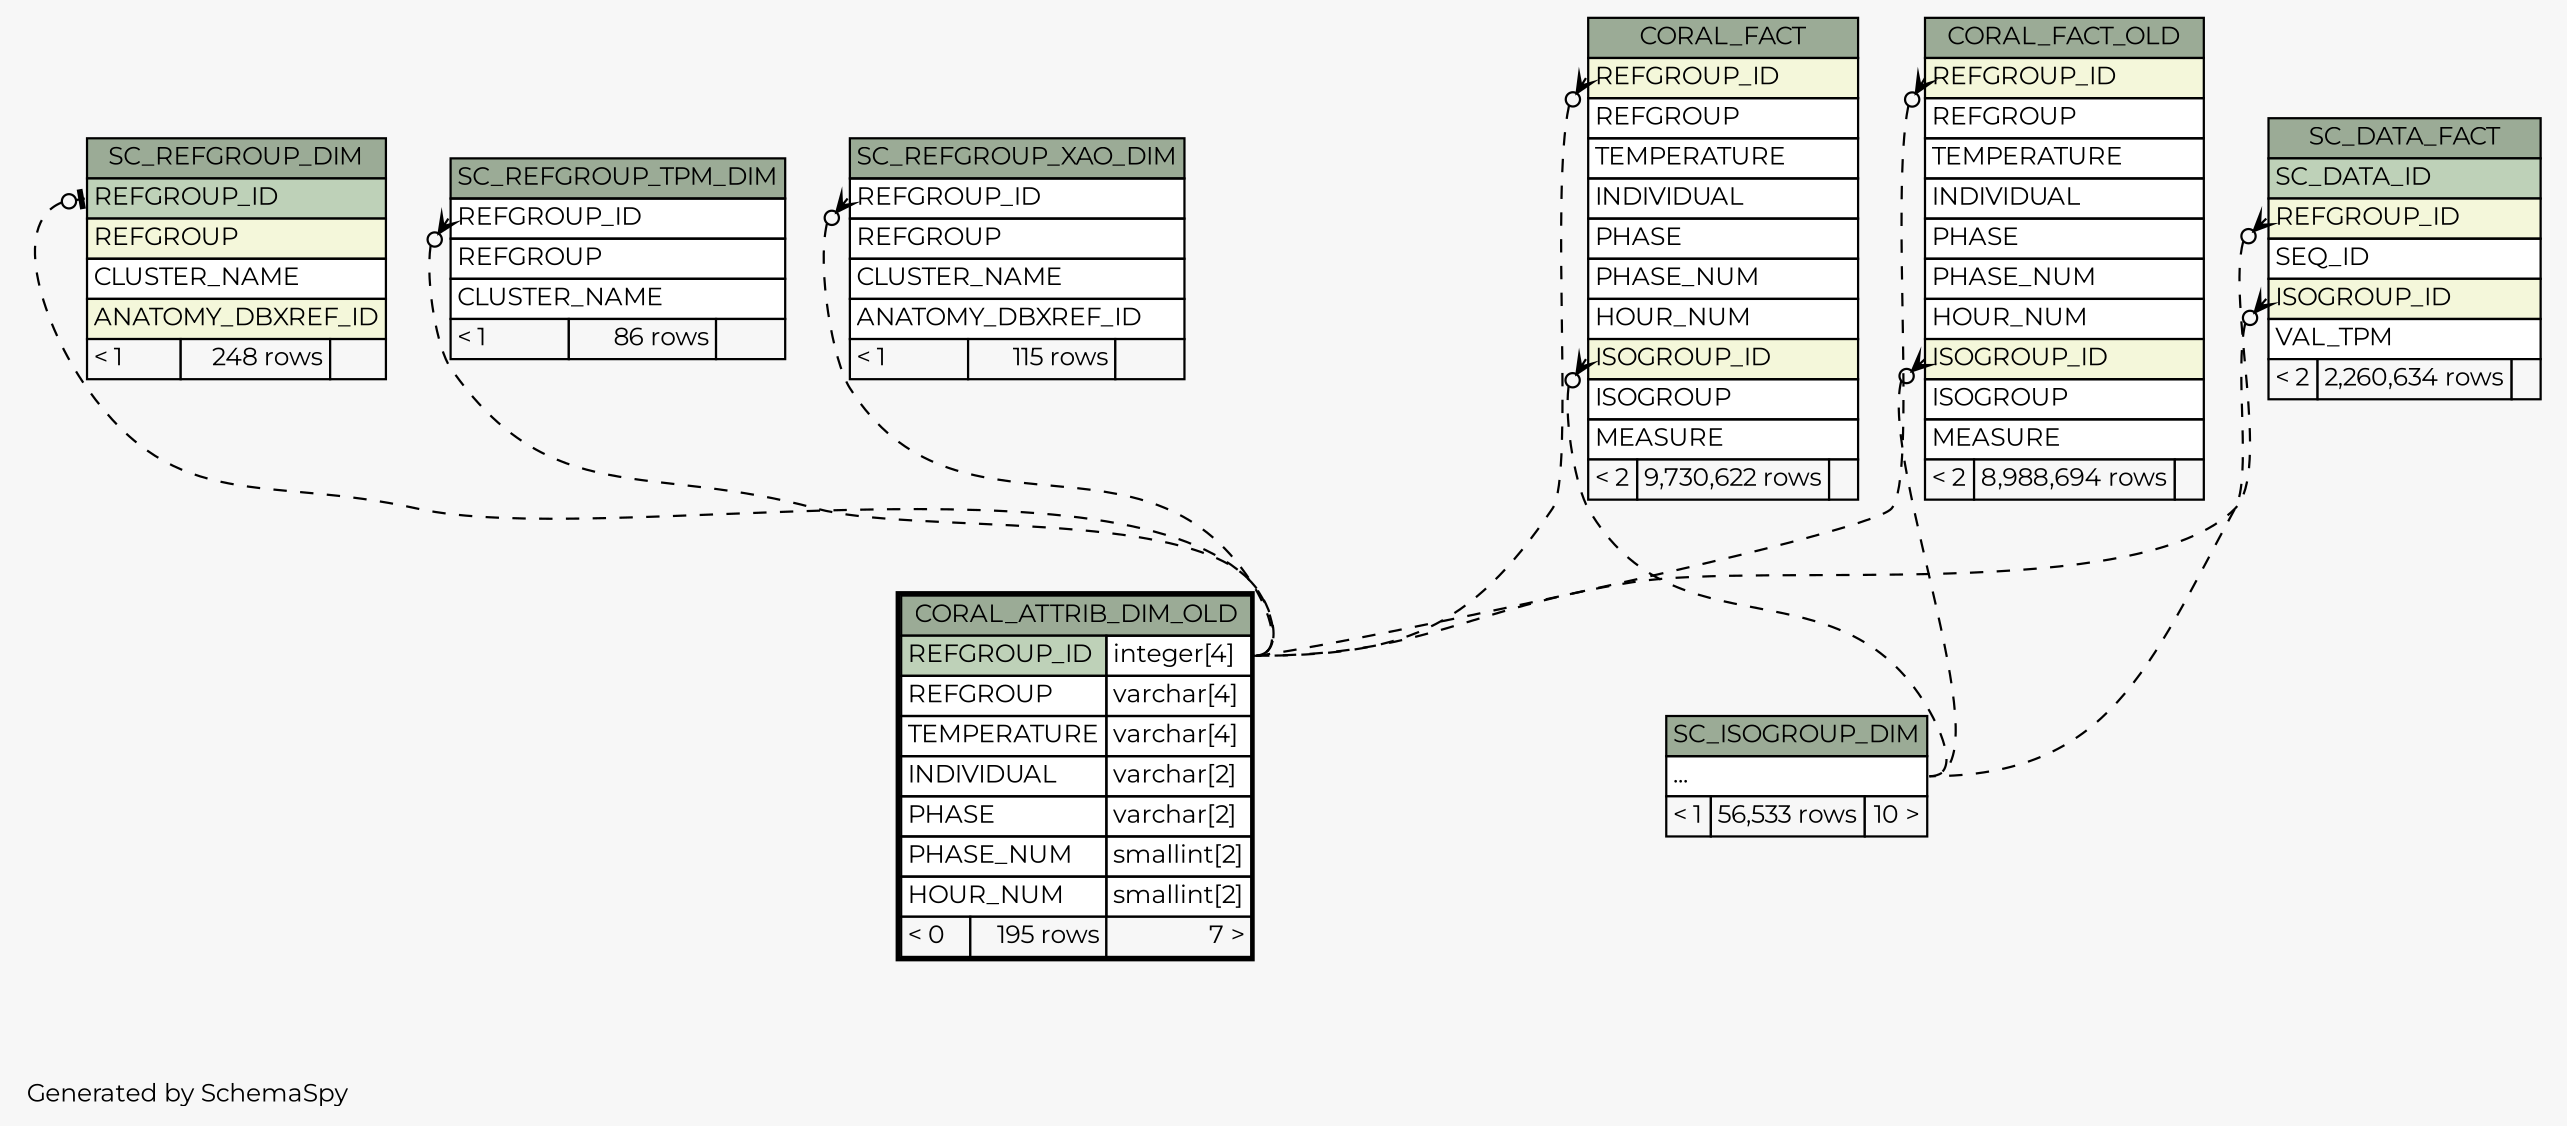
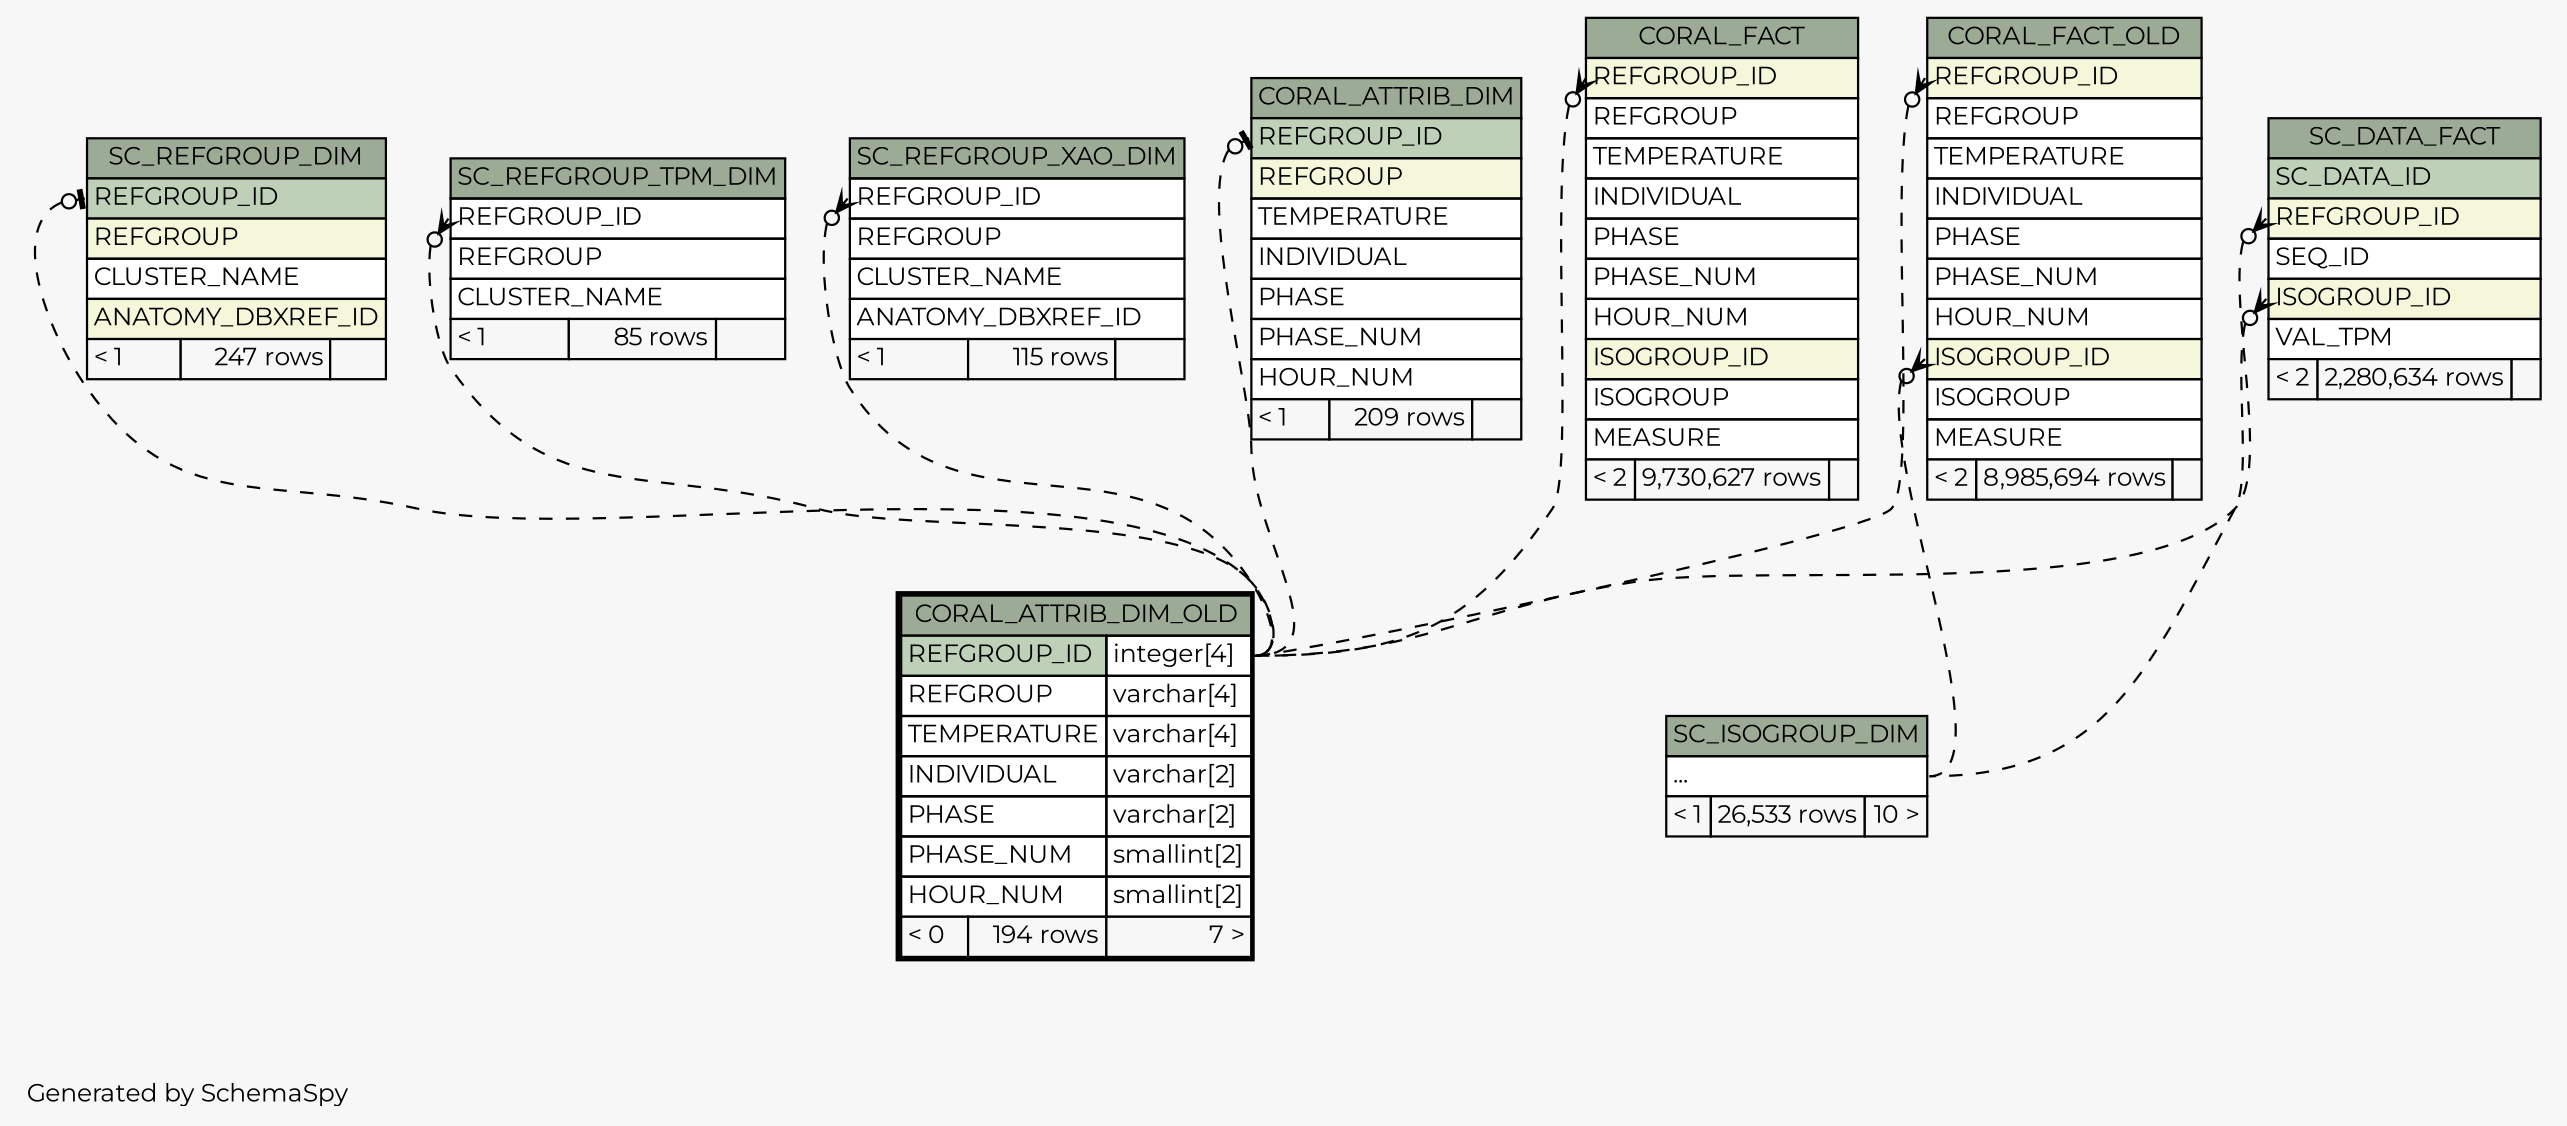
node "CORAL_ATTRIB_DIM": added
node "SC_REFGROUP_TPM_DIM": text "86 rows" -> "85 rows"
node "SC_REFGROUP_DIM": text "248 rows" -> "247 rows"
node "SC_DATA_FACT": text "2,260,634 rows" -> "2,280,634 rows"
node "CORAL_FACT": text "9,730,622 rows" -> "9,730,627 rows"
node "CORAL_FACT_OLD": text "8,988,694 rows" -> "8,985,694 rows"
edge "SC_ISOGROUP_DIM" -> "CORAL_FACT": removed
node "SC_ISOGROUP_DIM": text "56,533 rows" -> "26,533 rows"
node "CORAL_ATTRIB_DIM_OLD": text "195 rows" -> "194 rows"
